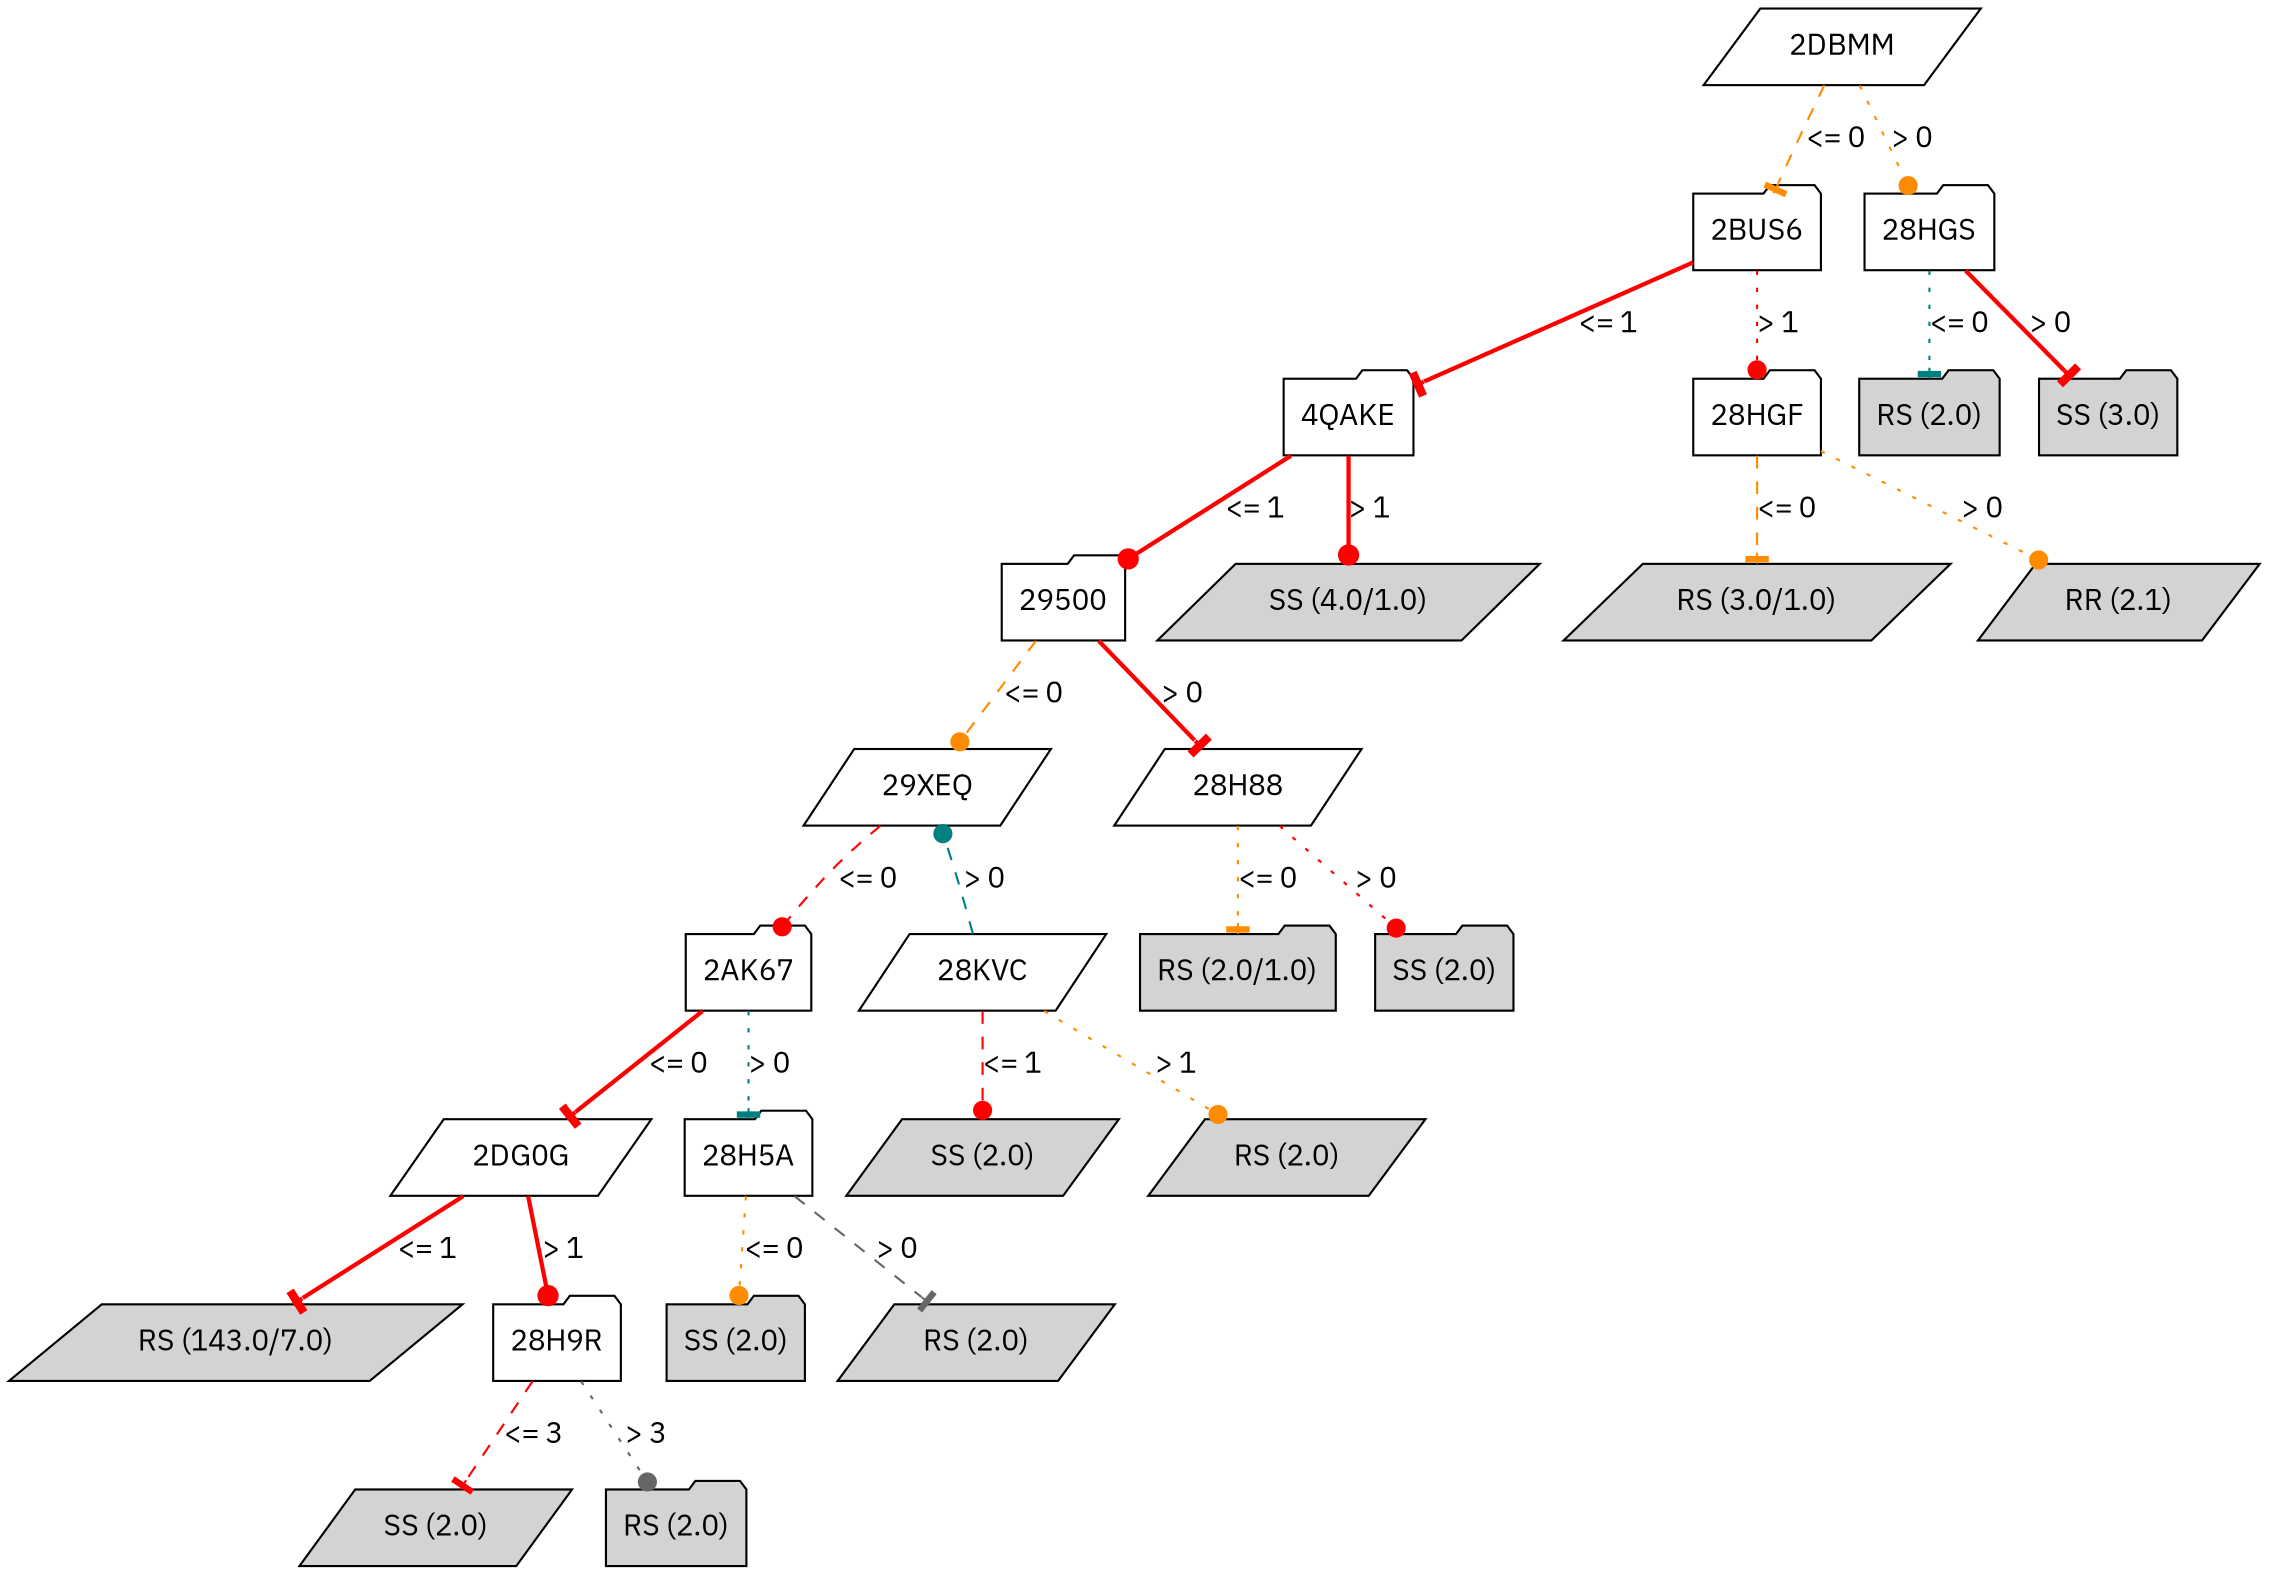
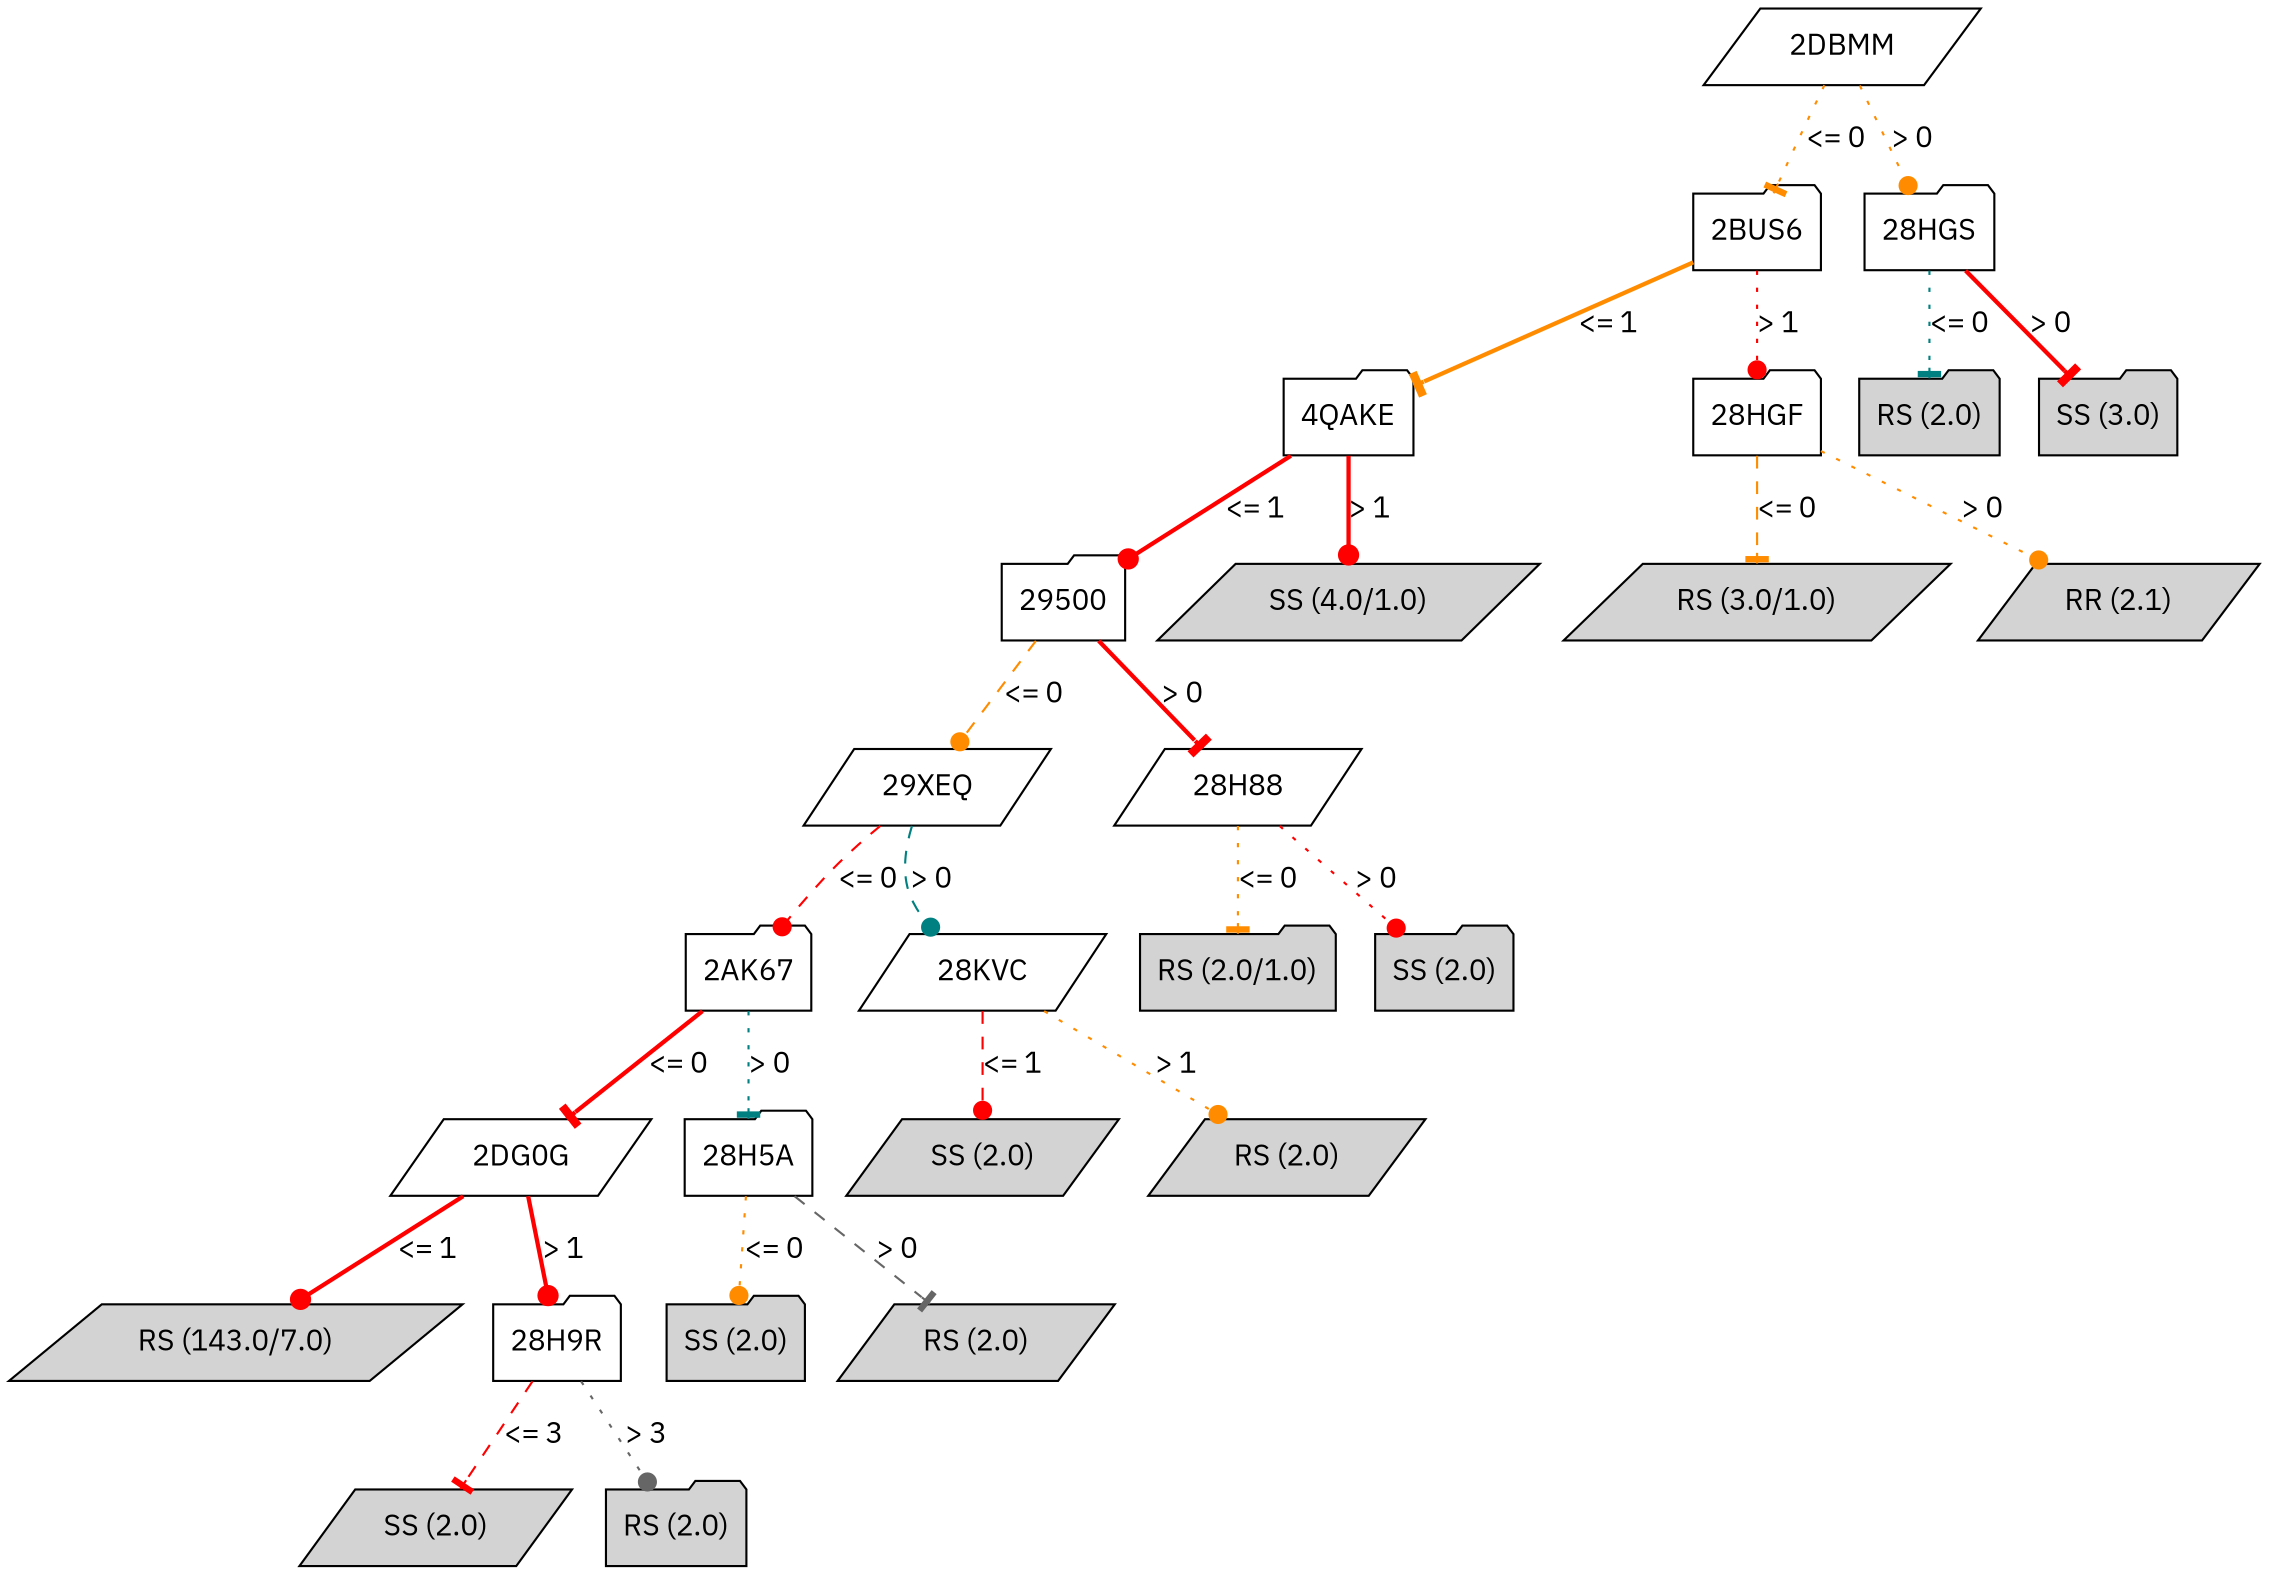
edge "2DBMM" -> "2BUS6": style dashed -> dotted
edge "2BUS6" -> "4QAKE": color red -> darkorange
edge "28KVC" -> "29XEQ": reversed
edge "2DG0G" -> "RS (143.0/7.0)": arrowhead tee -> dot
